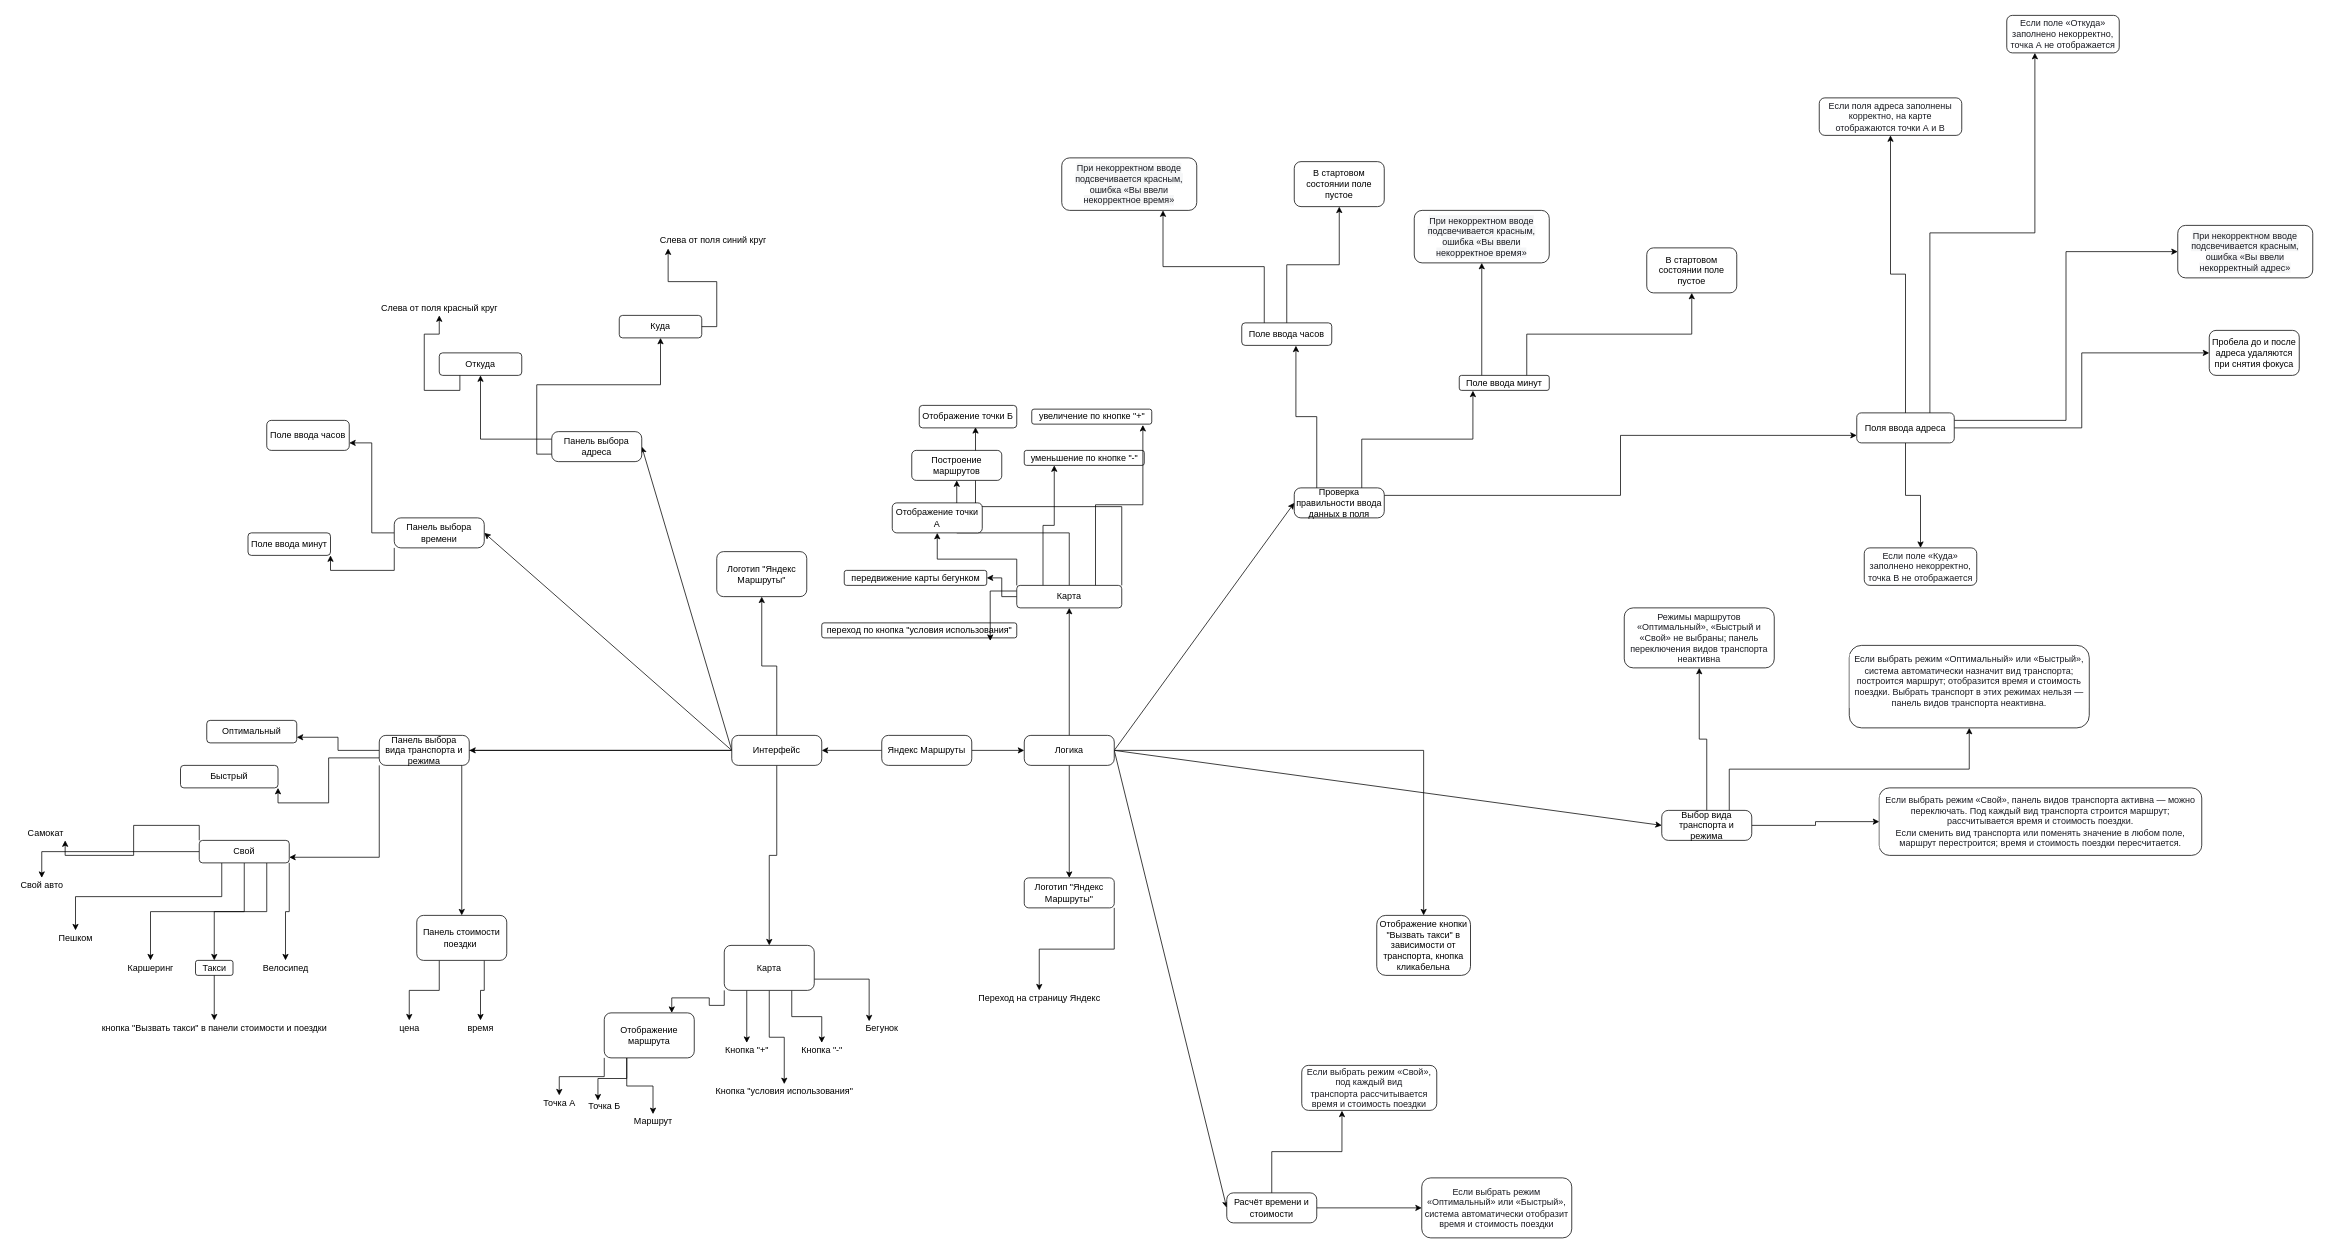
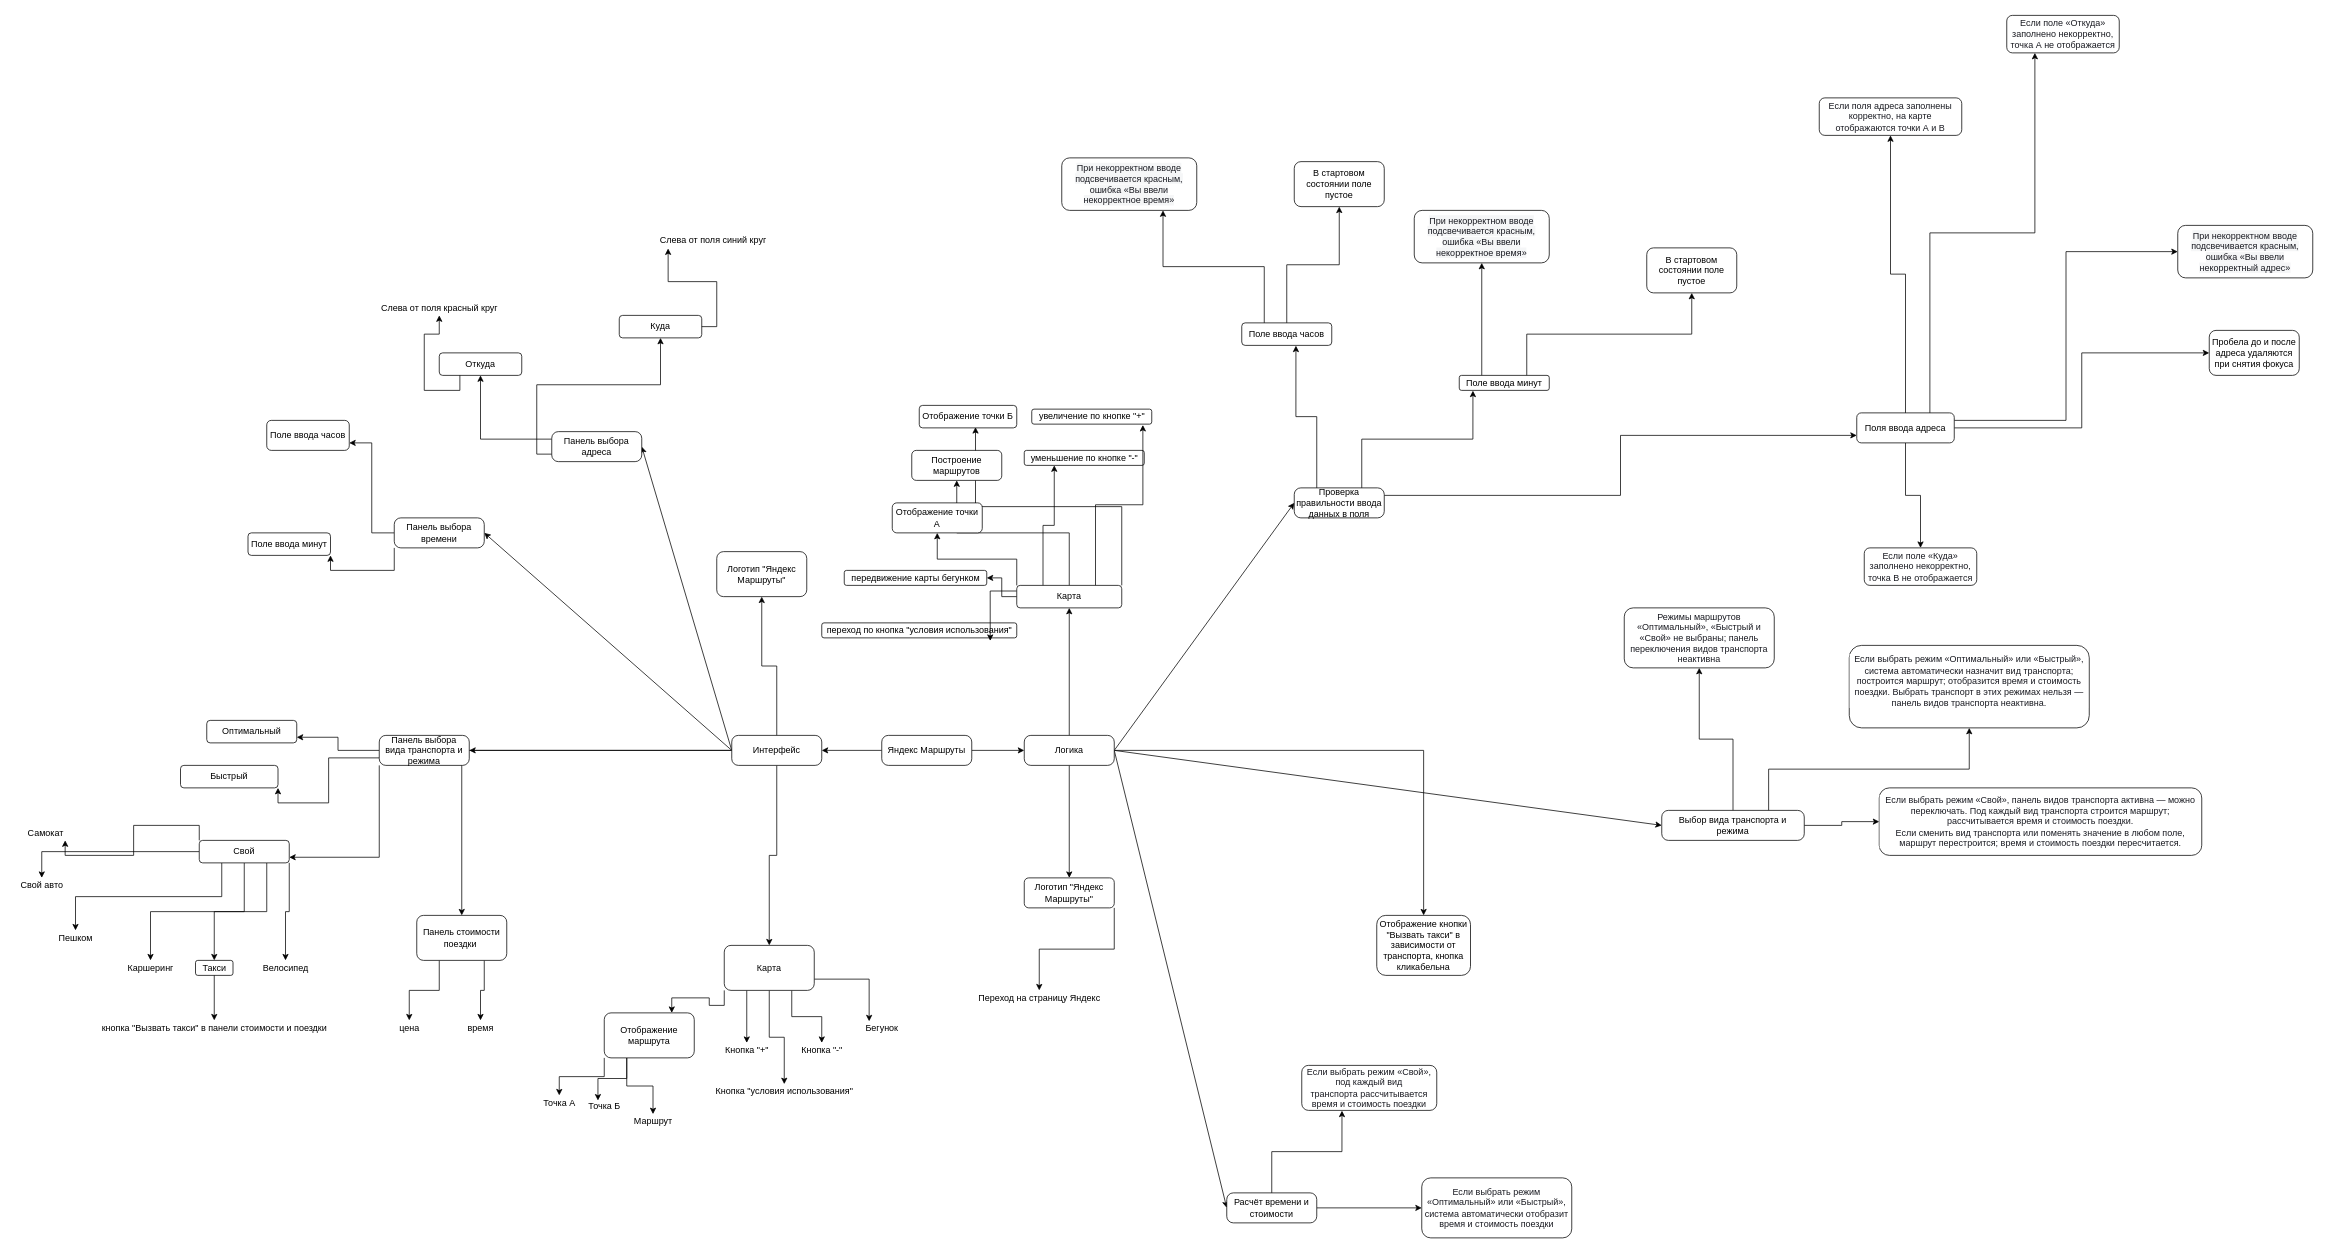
node "Выбор вида транспорта и режима": size 90x30 -> 143x30
